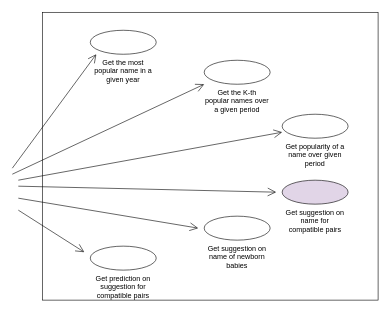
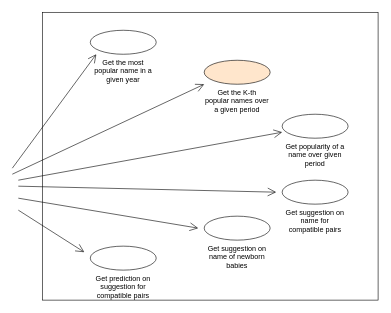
node "Get the K-th popular names over a given period": fillcolor #ffffff -> #ffe6cc
node "Get suggestion on name for compatible pairs": fillcolor #e1d5e7 -> #ffffff
